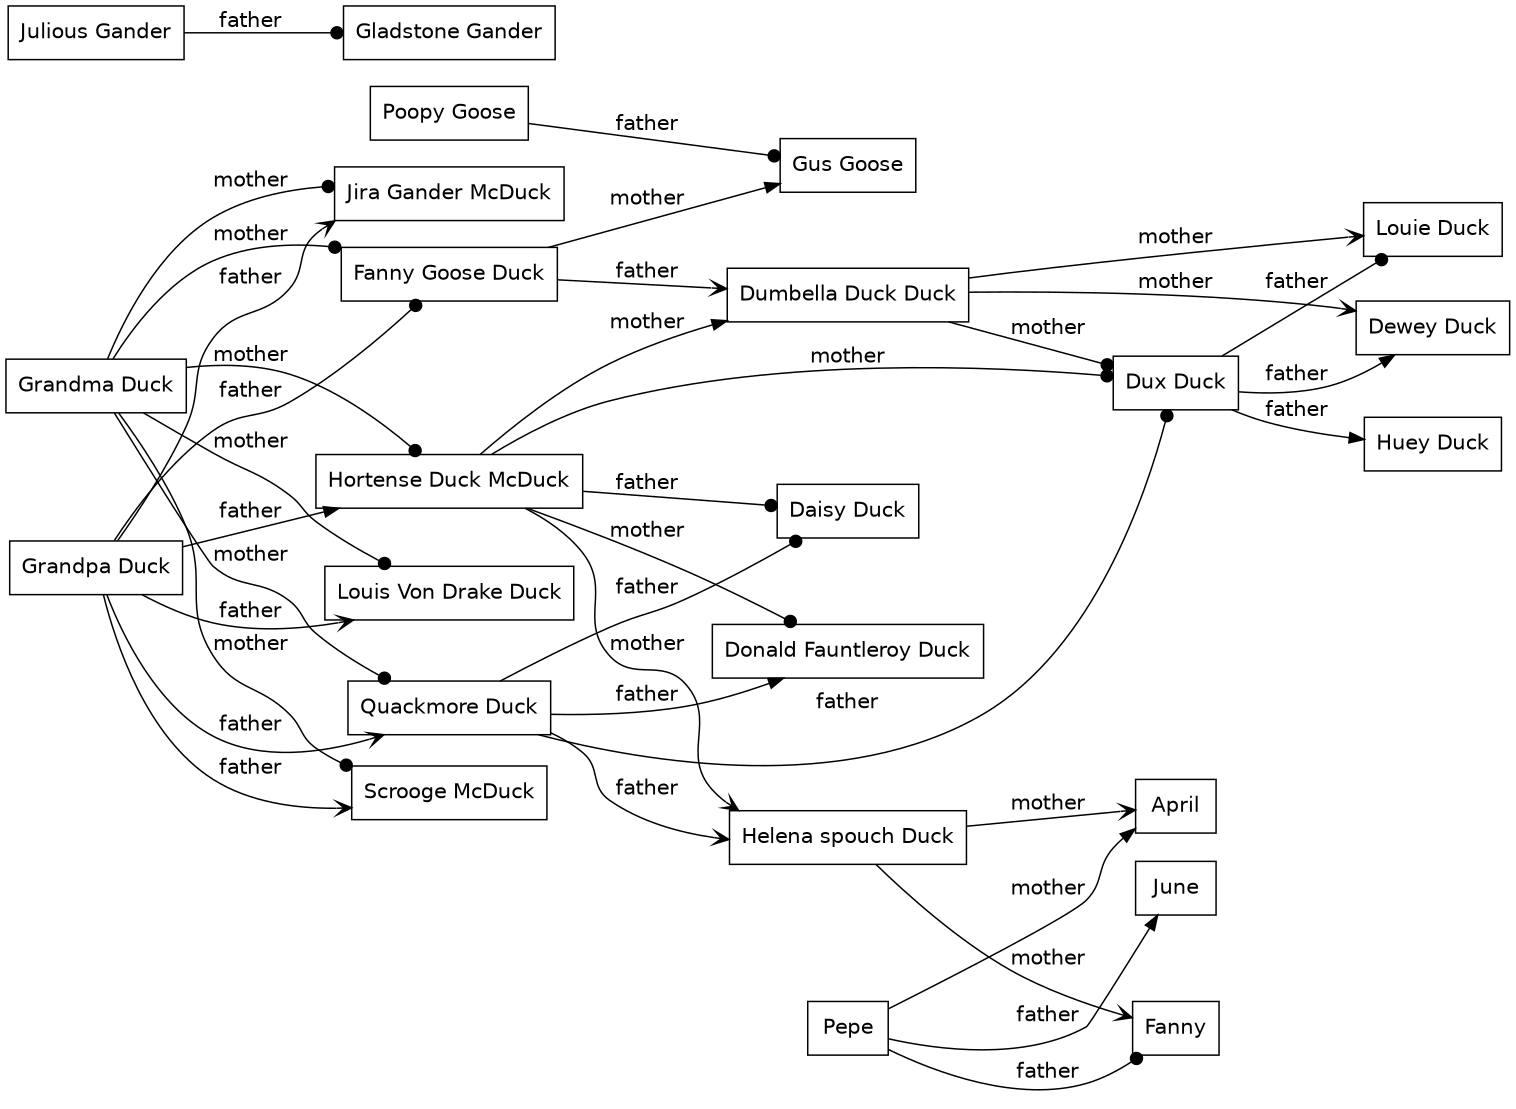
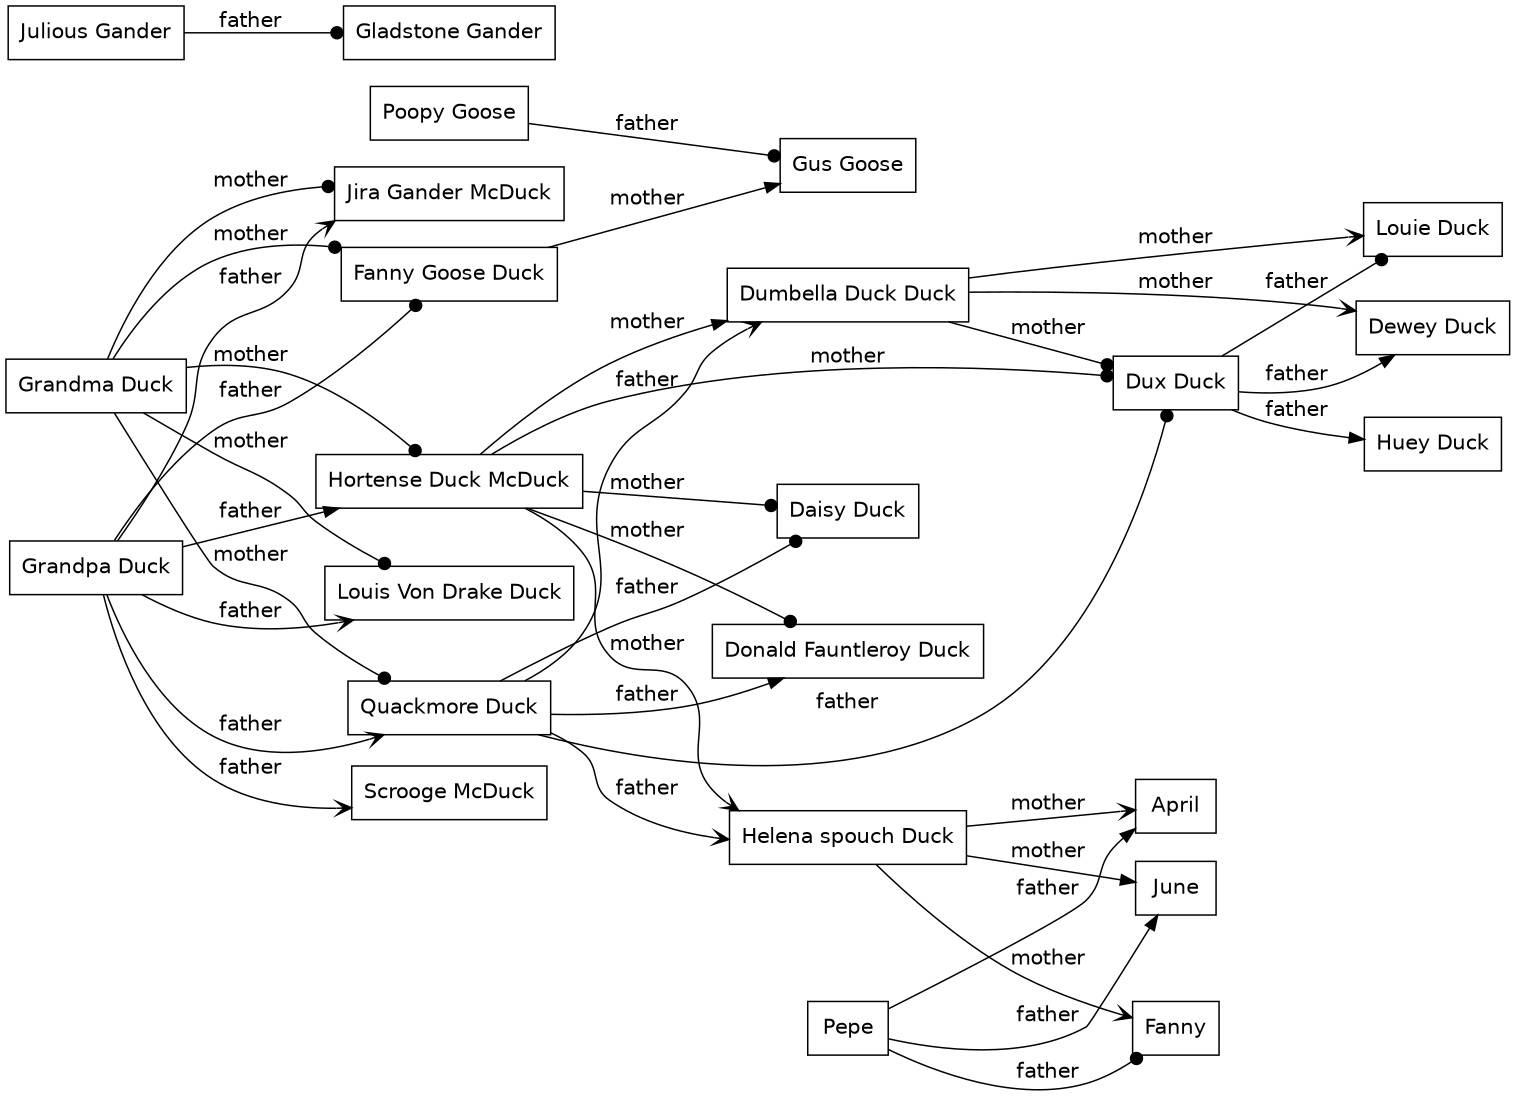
edge "Fanny Goose Duck" -> "Dumbella Duck Duck": now "Quackmore Duck" -> "Dumbella Duck Duck"
edge "Hortense Duck McDuck" -> "Daisy Duck": label "father" -> "mother"
edge "Grandma Duck" -> "Scrooge McDuck": removed, label "mother"
edge "Helena spouch Duck" -> "June": added, label "mother"
edge "Pepe" -> "April": label "mother" -> "father"
